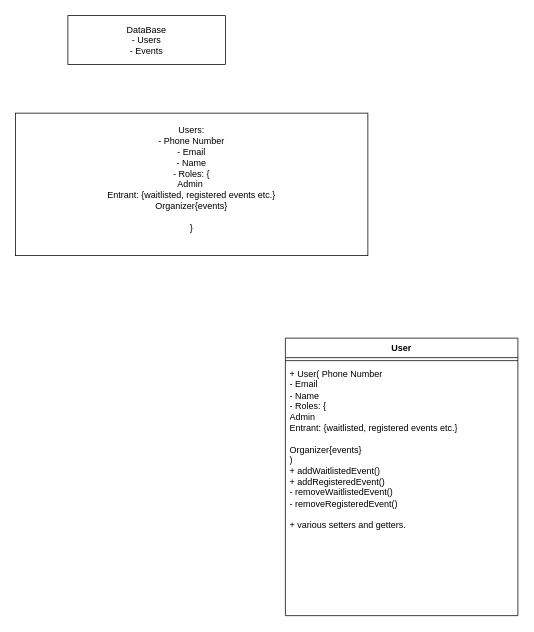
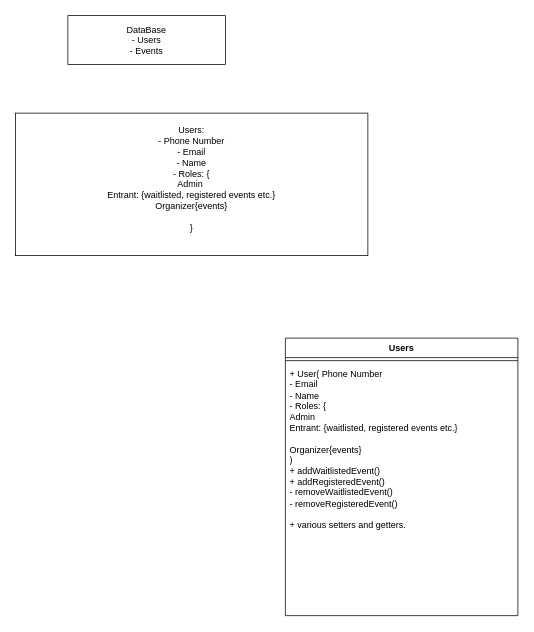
node "User": label "User" -> "Users"
